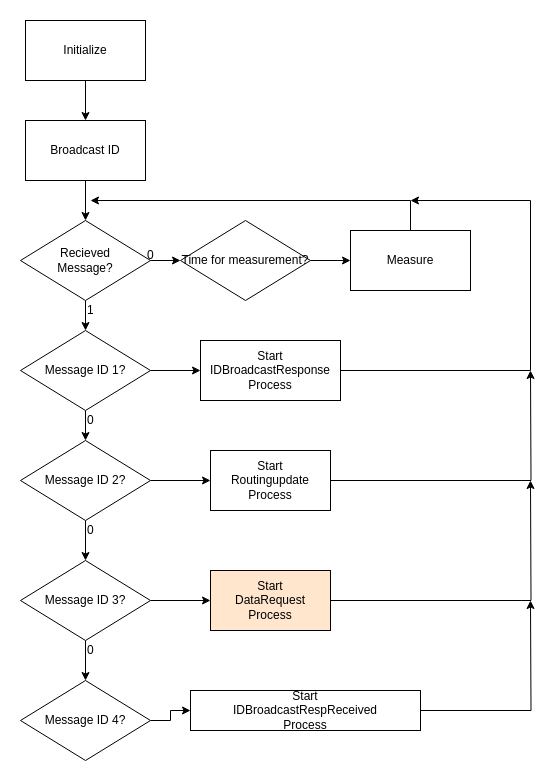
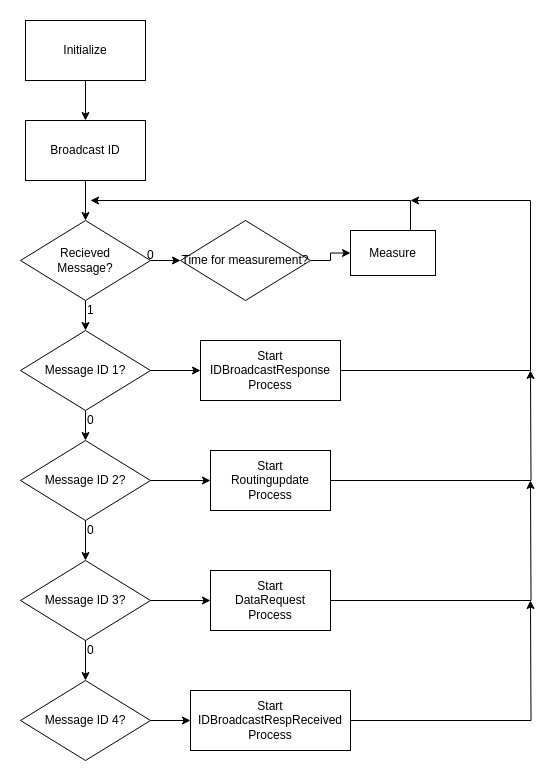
node "Measure": size 120x60 -> 85x45
node "Start DataRequest Process": fillcolor #ffe6cc -> #ffffff
node "Start IDBroadcastRespReceived Process": size 230x40 -> 160x60
